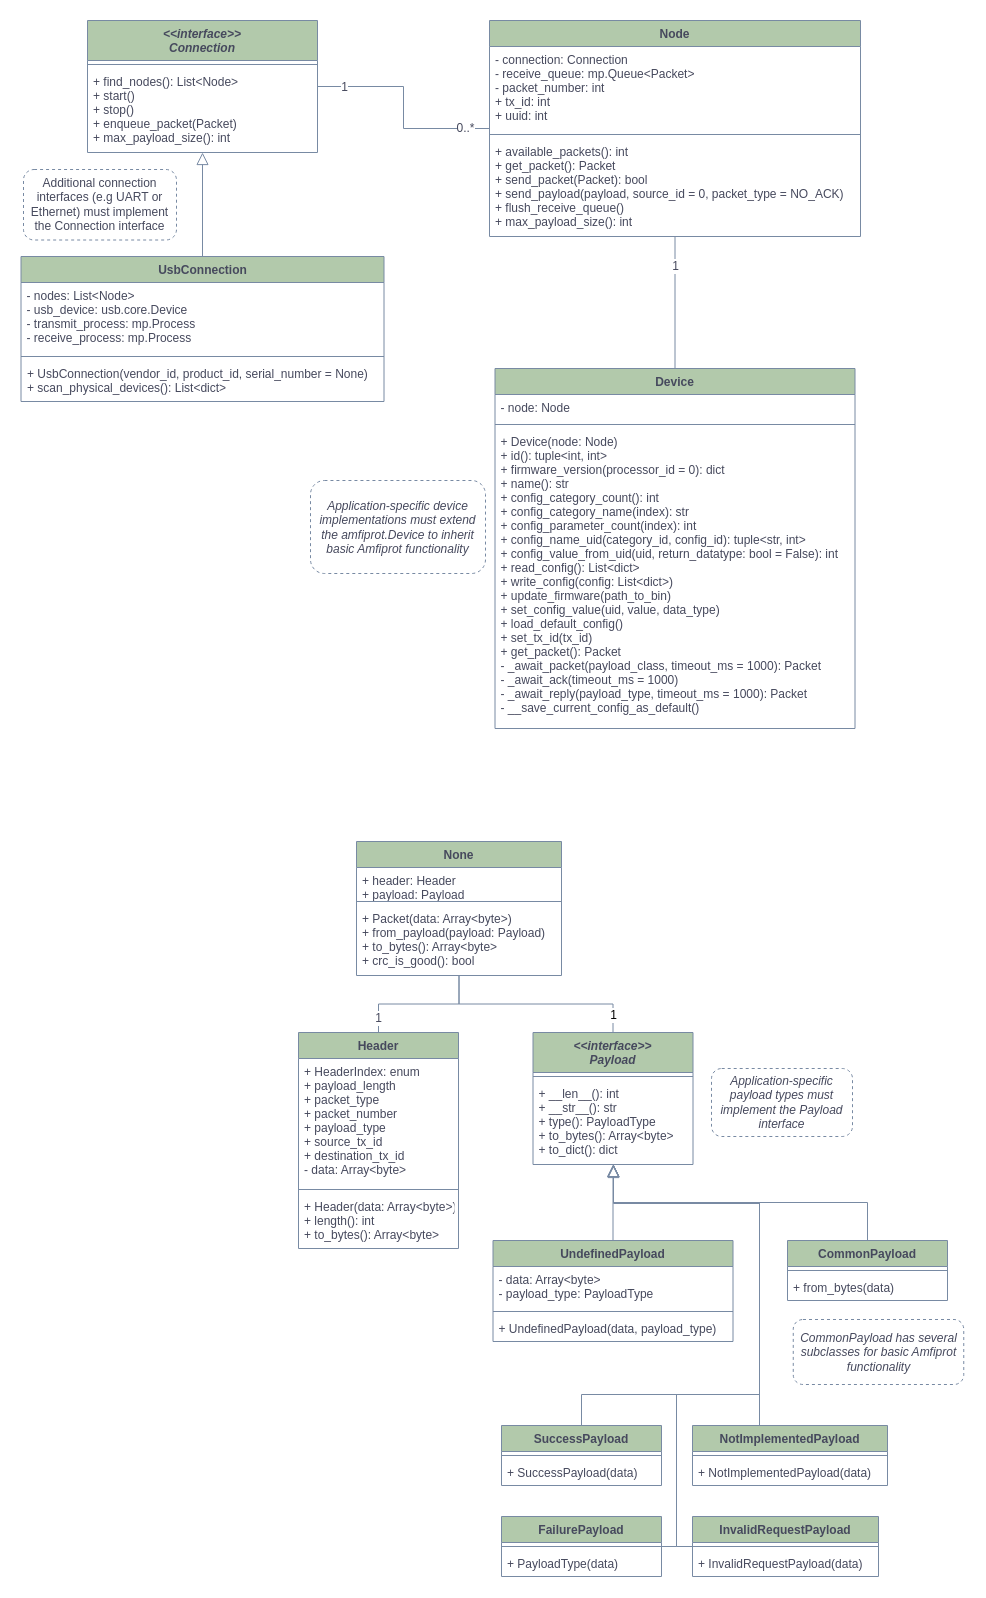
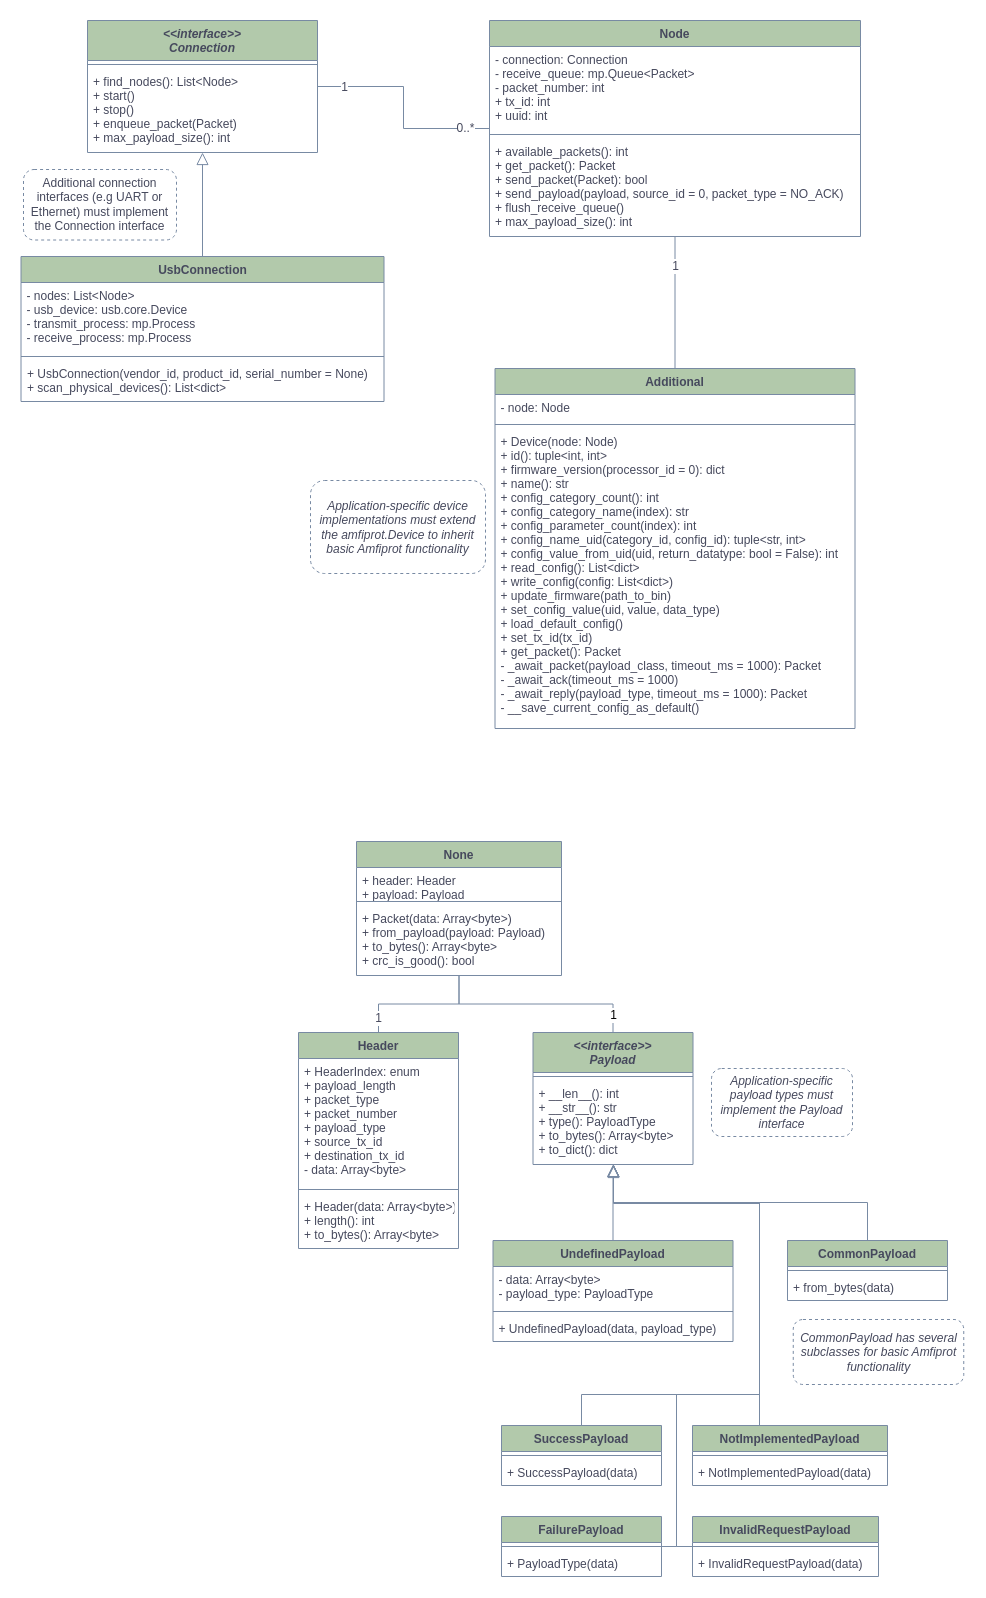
node "Device": label "Device" -> "Additional"
